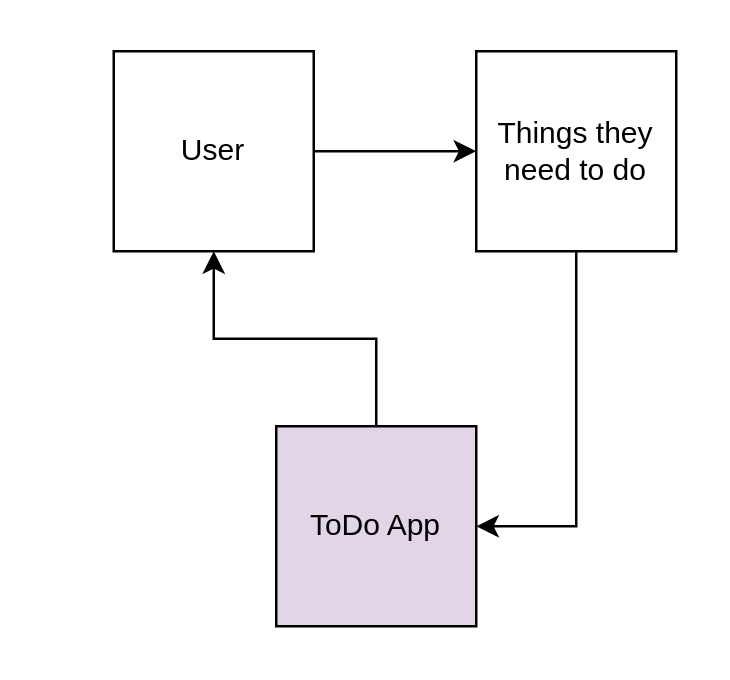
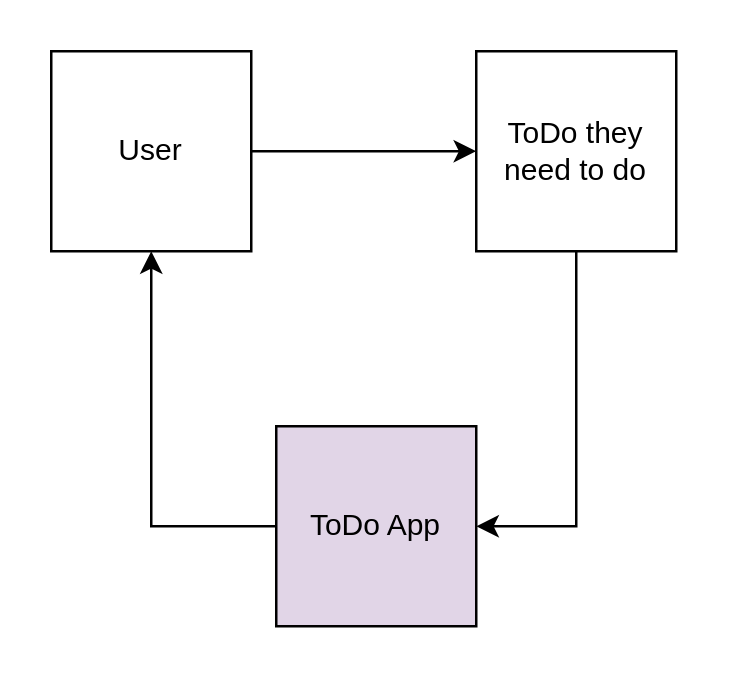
node "User": moved (214, 151) -> (151, 151)
node "Things they need to do": label "Things they need to do" -> "ToDo they need to do"
